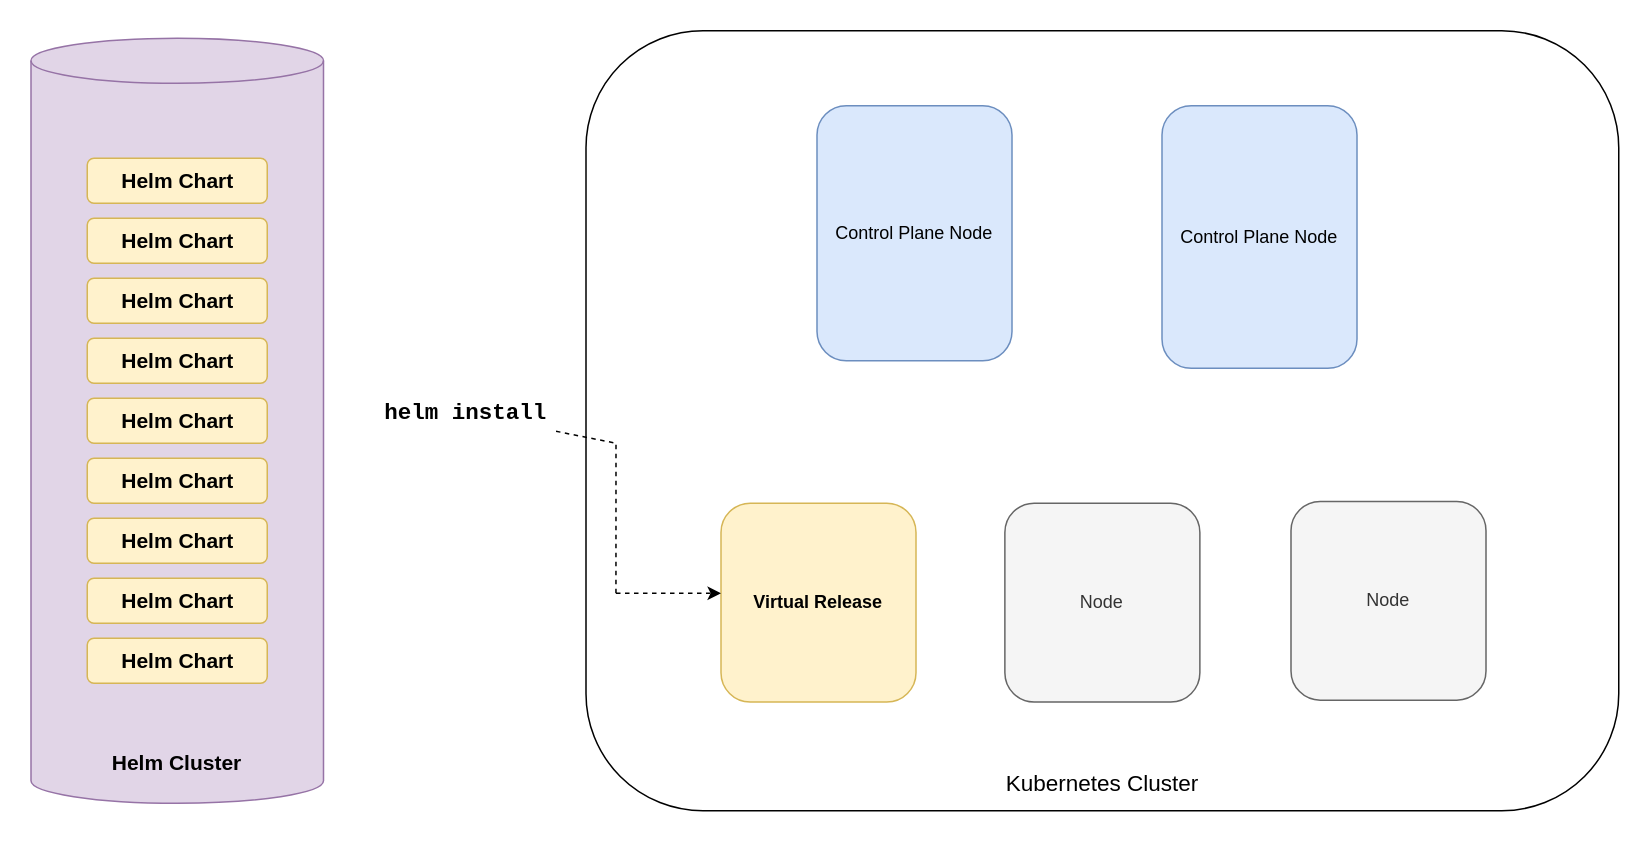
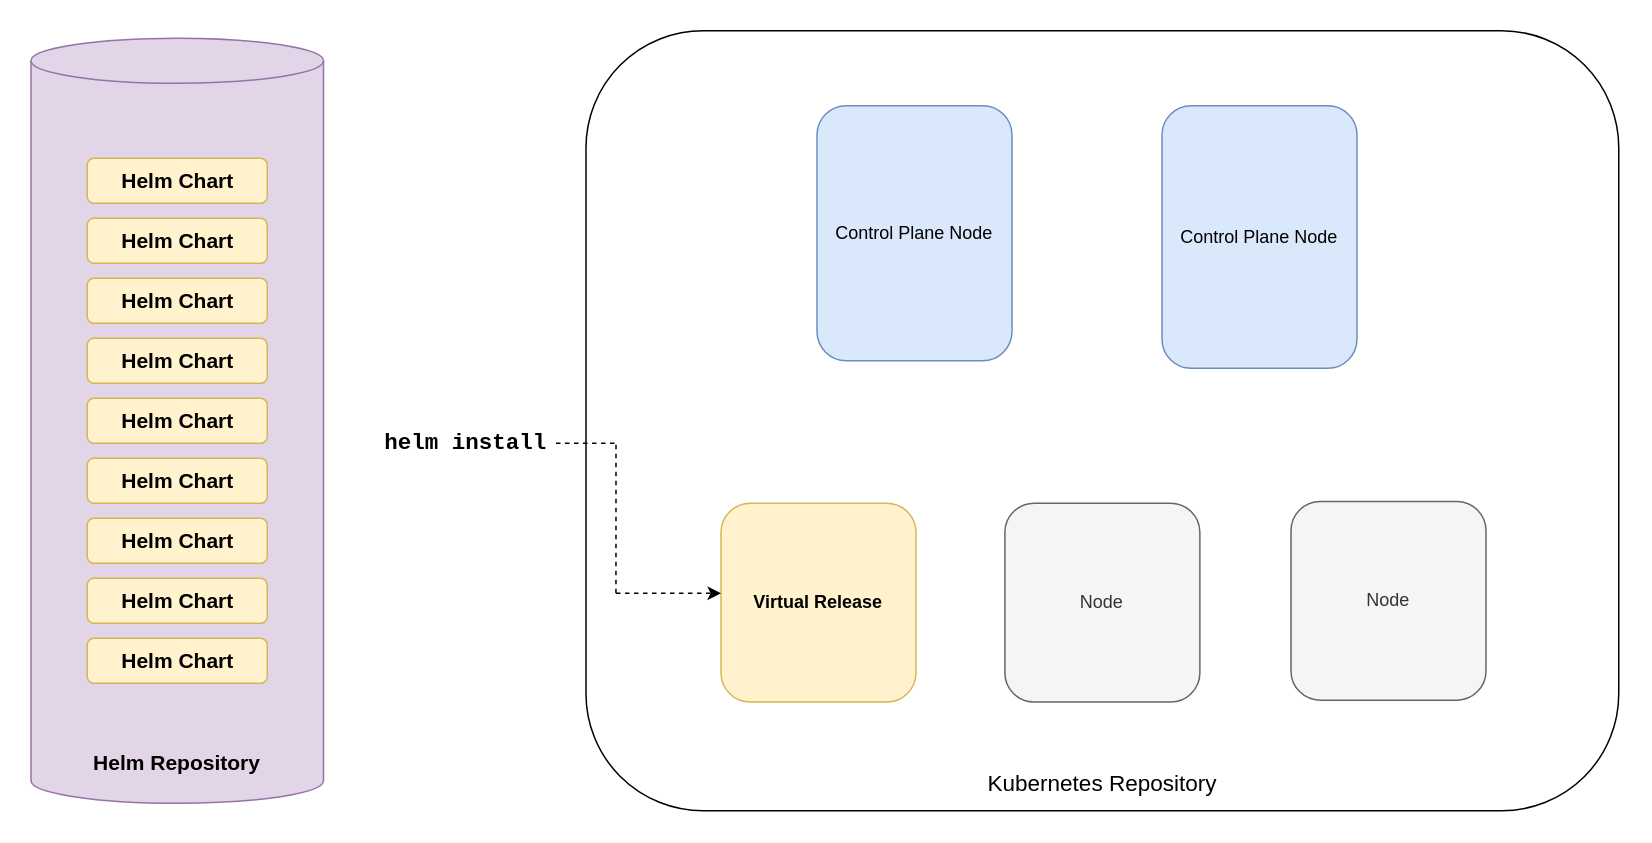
node "helm install": moved (466, 413) -> (466, 443)
node "Helm Cluster": label "Helm Cluster" -> "Helm Repository"
node "Kubernetes Cluster": label "Kubernetes Cluster" -> "Kubernetes Repository"
